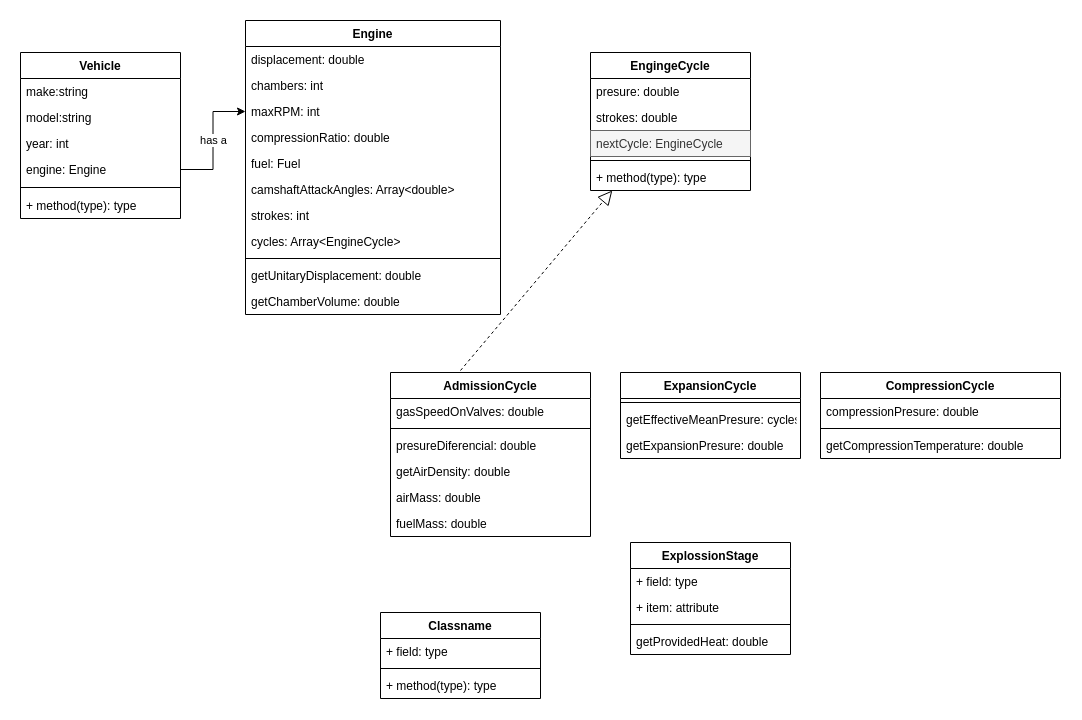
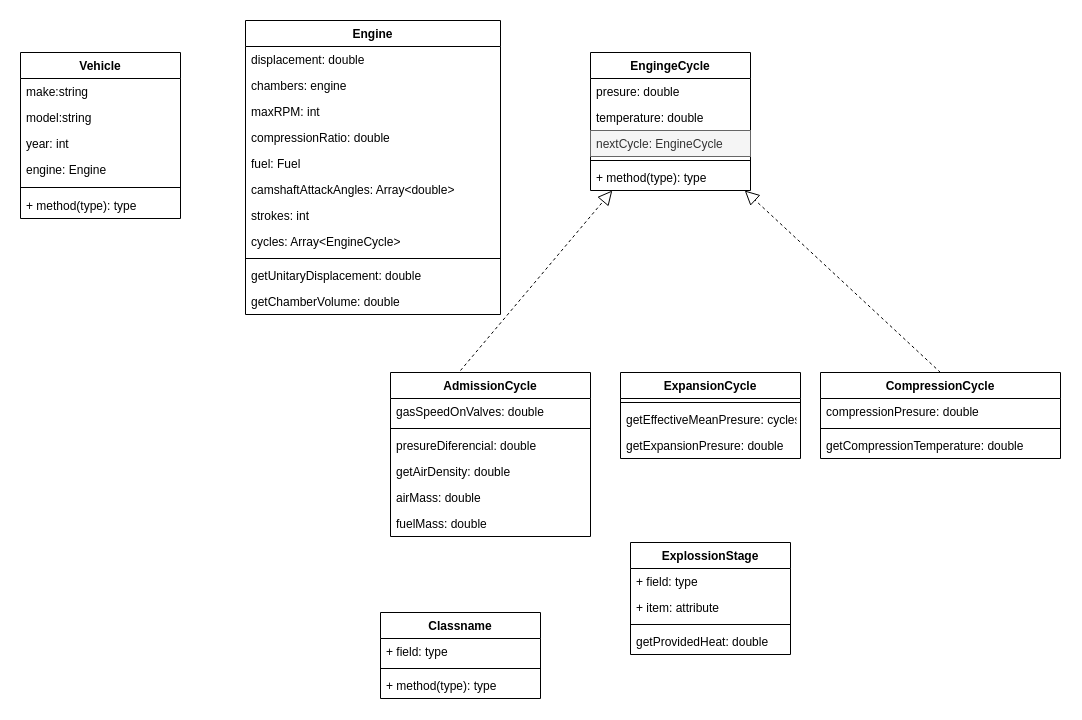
node "chambers: int": label "chambers: int" -> "chambers: engine"
node "strokes: double": label "strokes: double" -> "temperature: double"
edge "engine: Engine" -> "maxRPM: int": removed, label "has a"
edge "CompressionCycle" -> "EngingeCycle": added
